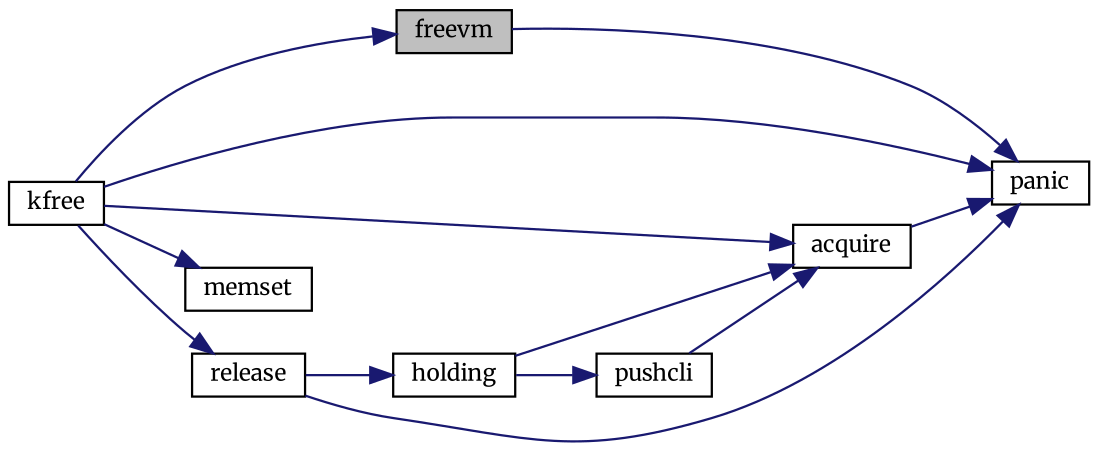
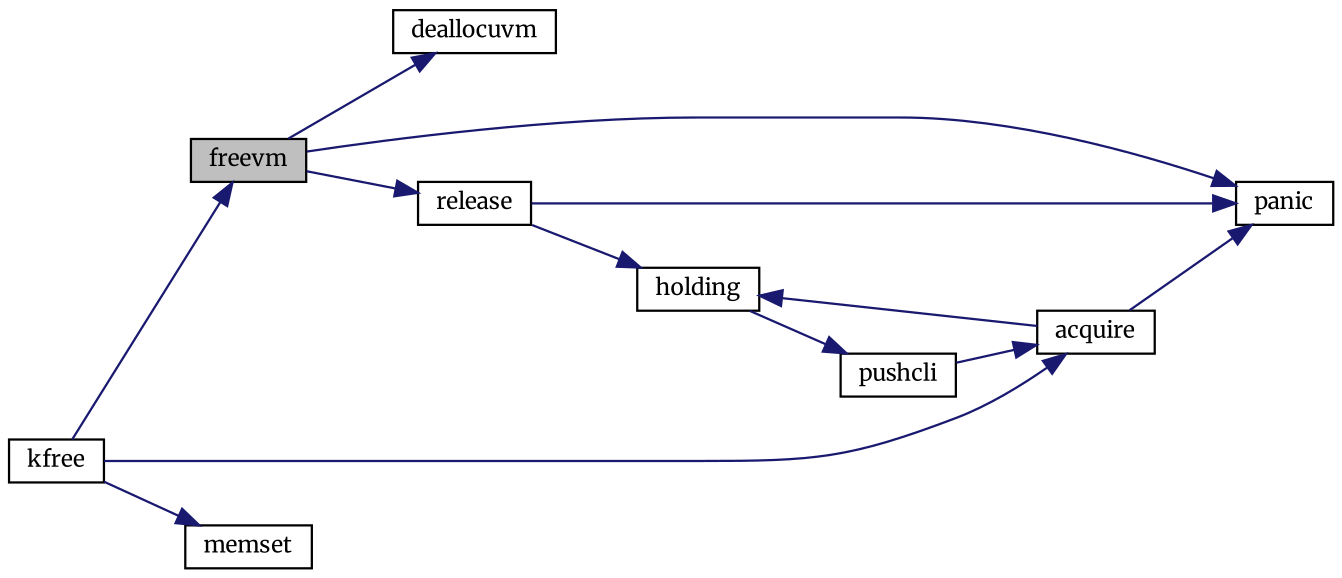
node "deallocuvm": added
edge "kfree" -> "panic": removed
edge "kfree" -> "release": now "freevm" -> "release"
edge "holding" -> "acquire": reversed
